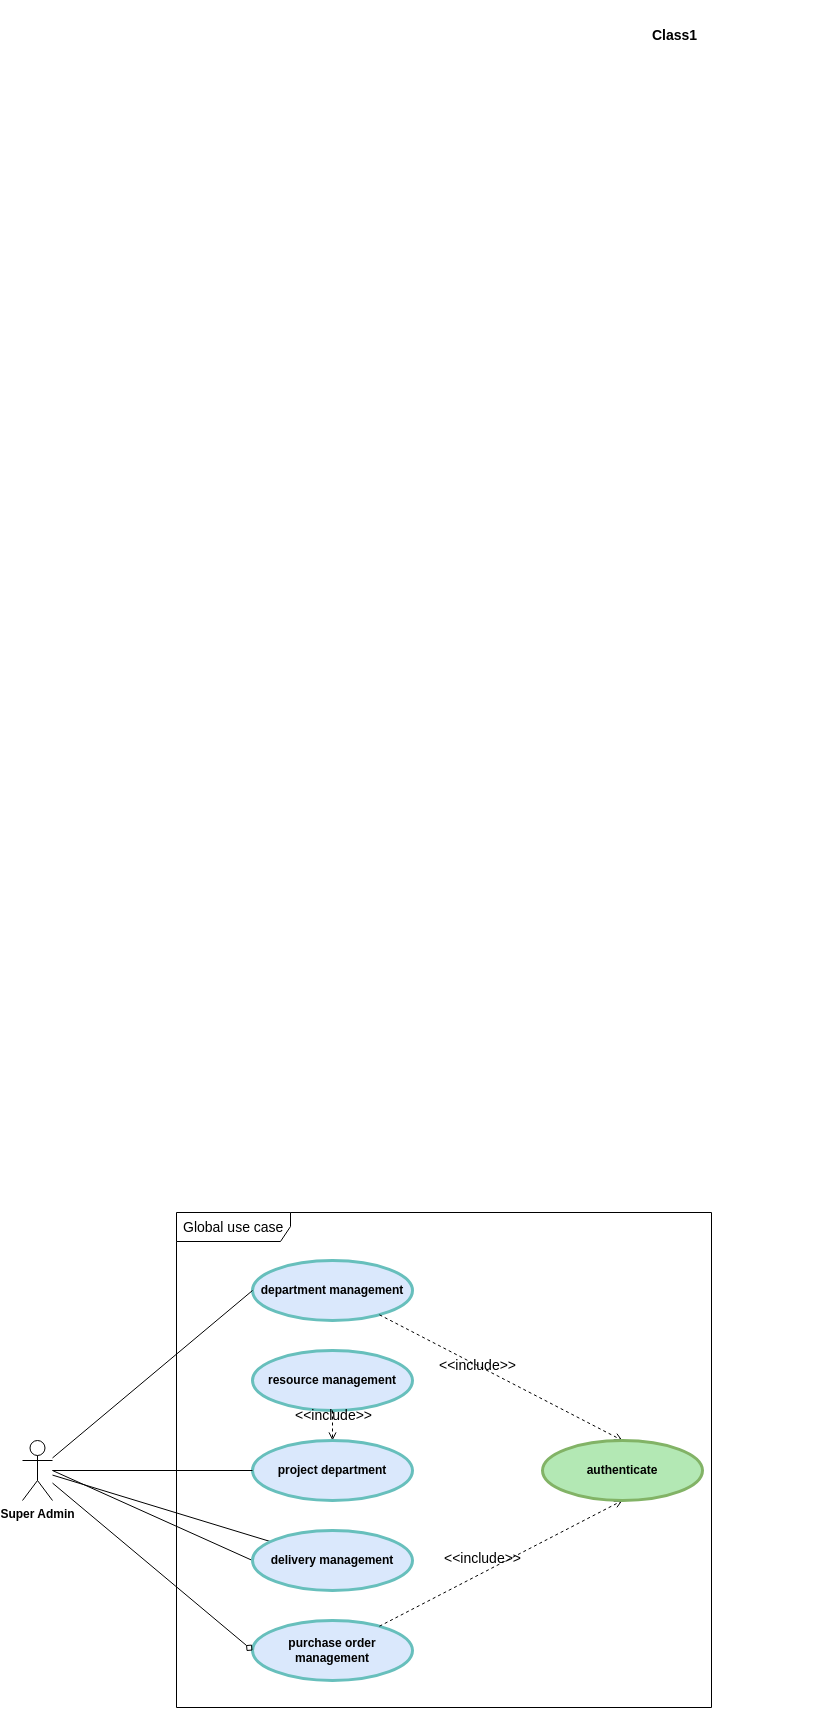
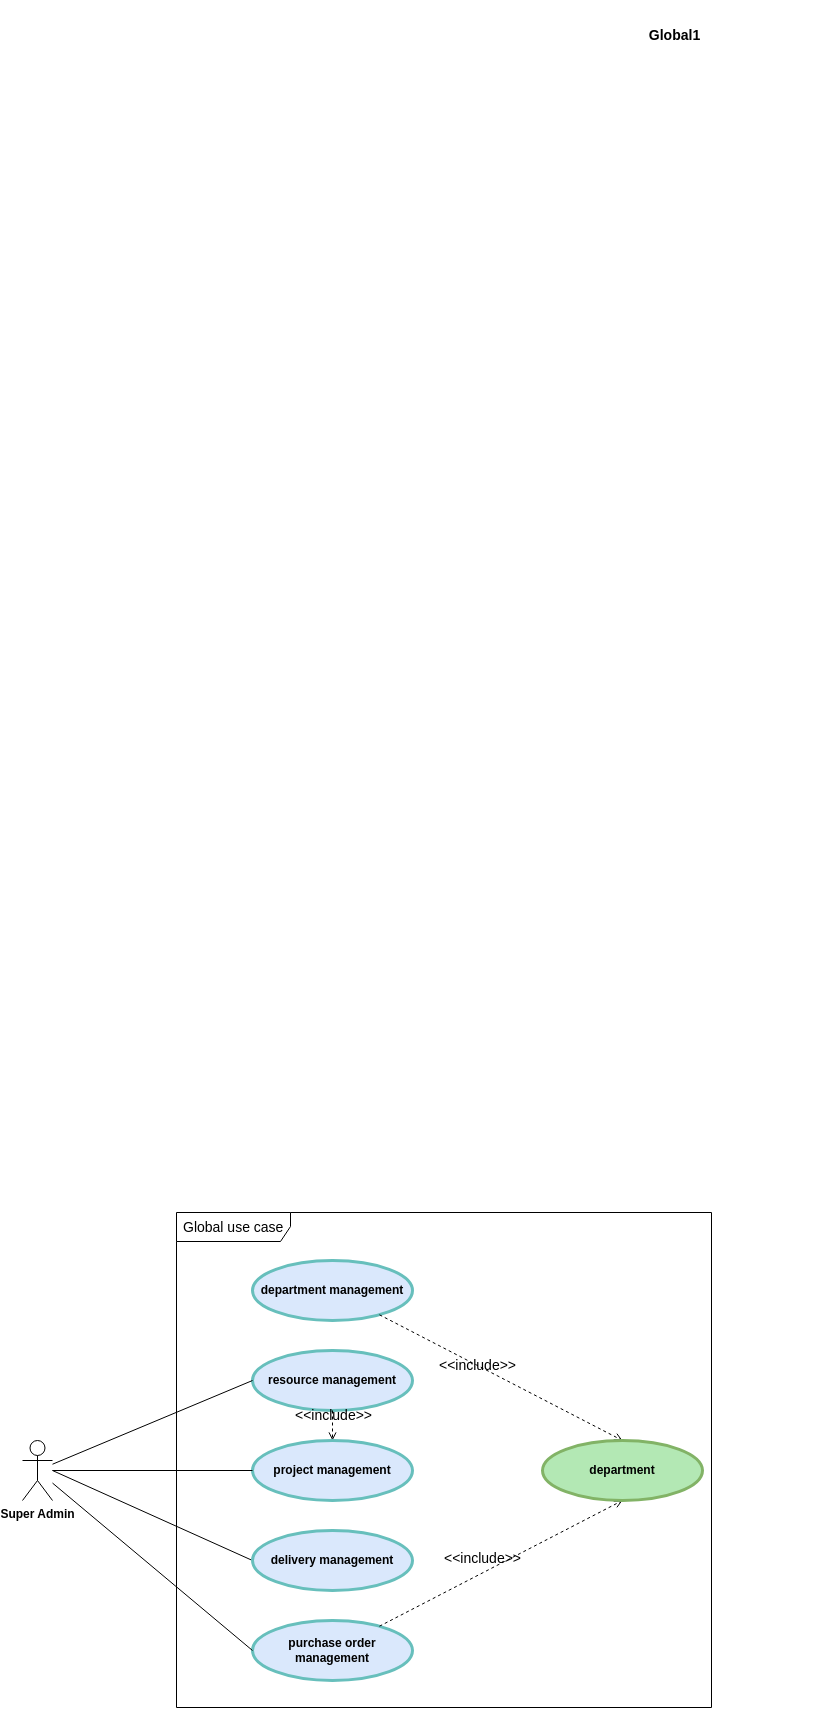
node "Class1": label "Class1" -> "Global1"
edge "department management" -- "Super Admin": removed
node "project department": label "project department" -> "project management"
node "authenticate": label "authenticate" -> "department"
edge "Super Admin" -- "delivery management": now "Super Admin" -- "resource management"
edge "Super Admin" -> "purchase order management": arrowhead diamond -> none
